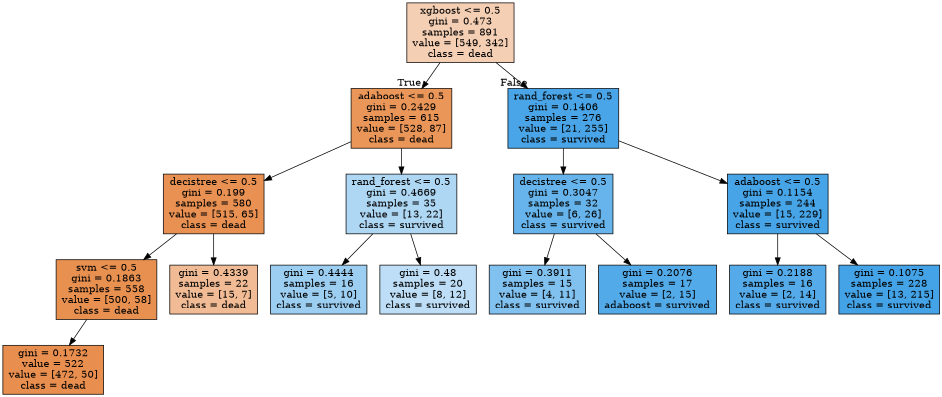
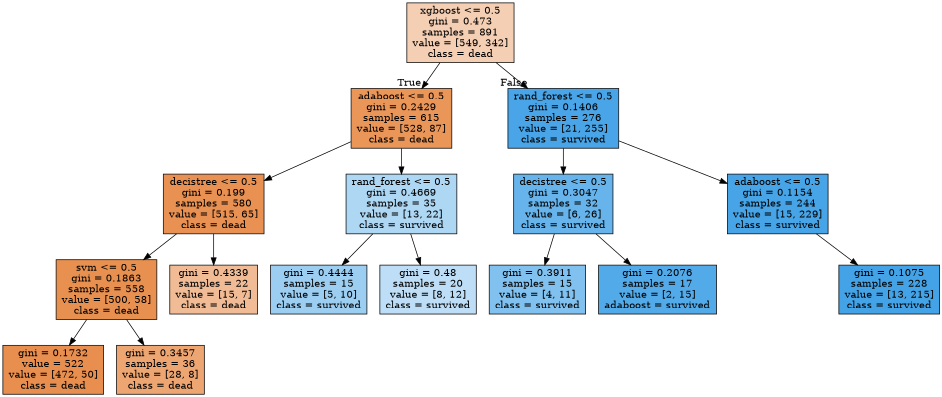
node "gini = 0.4444 samples = 16 value = [5, 10] class = survived": label "gini = 0.4444 samples = 16 value = [5, 10] class = survived" -> "gini = 0.4444 samples = 15 value = [5, 10] class = survived"
node "gini = 0.2188 samples = 16 value = [2, 14] class = survived": removed
node "gini = 0.3457 samples = 36 value = [28, 8] class = dead": added
